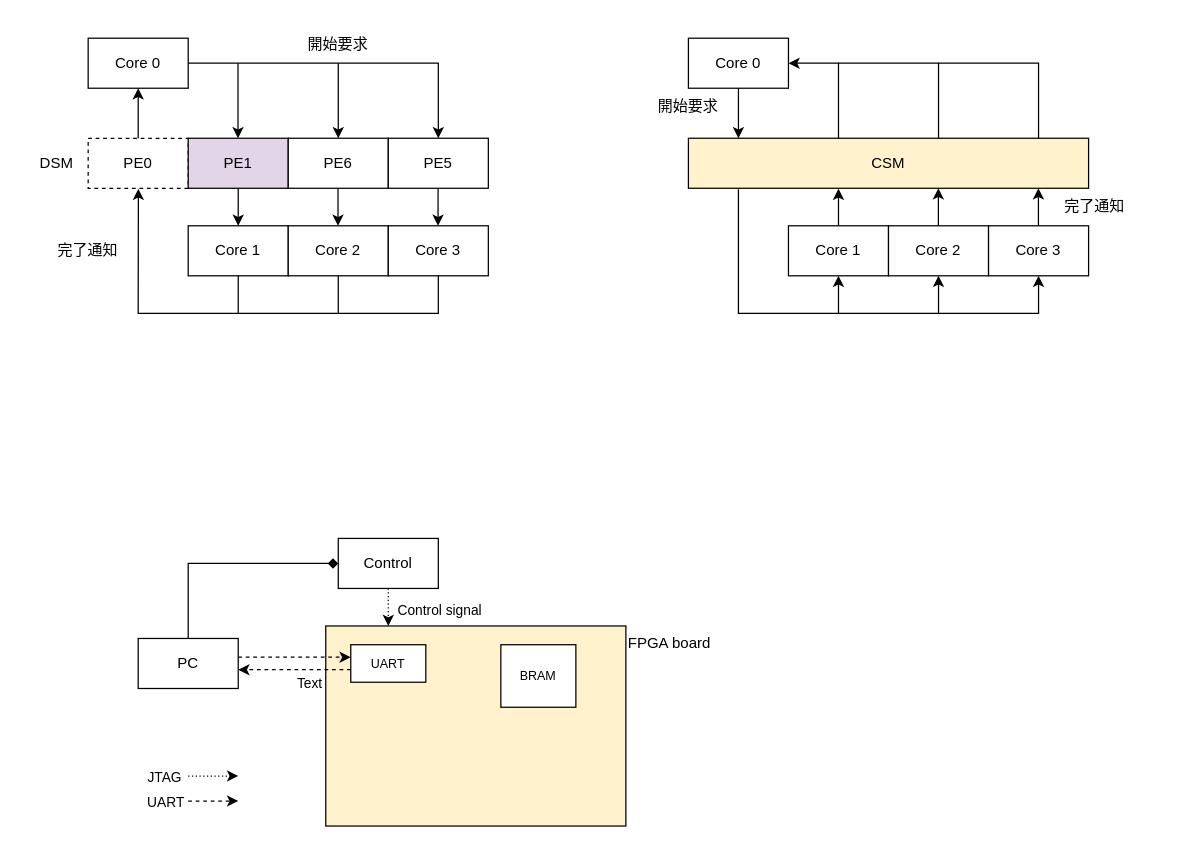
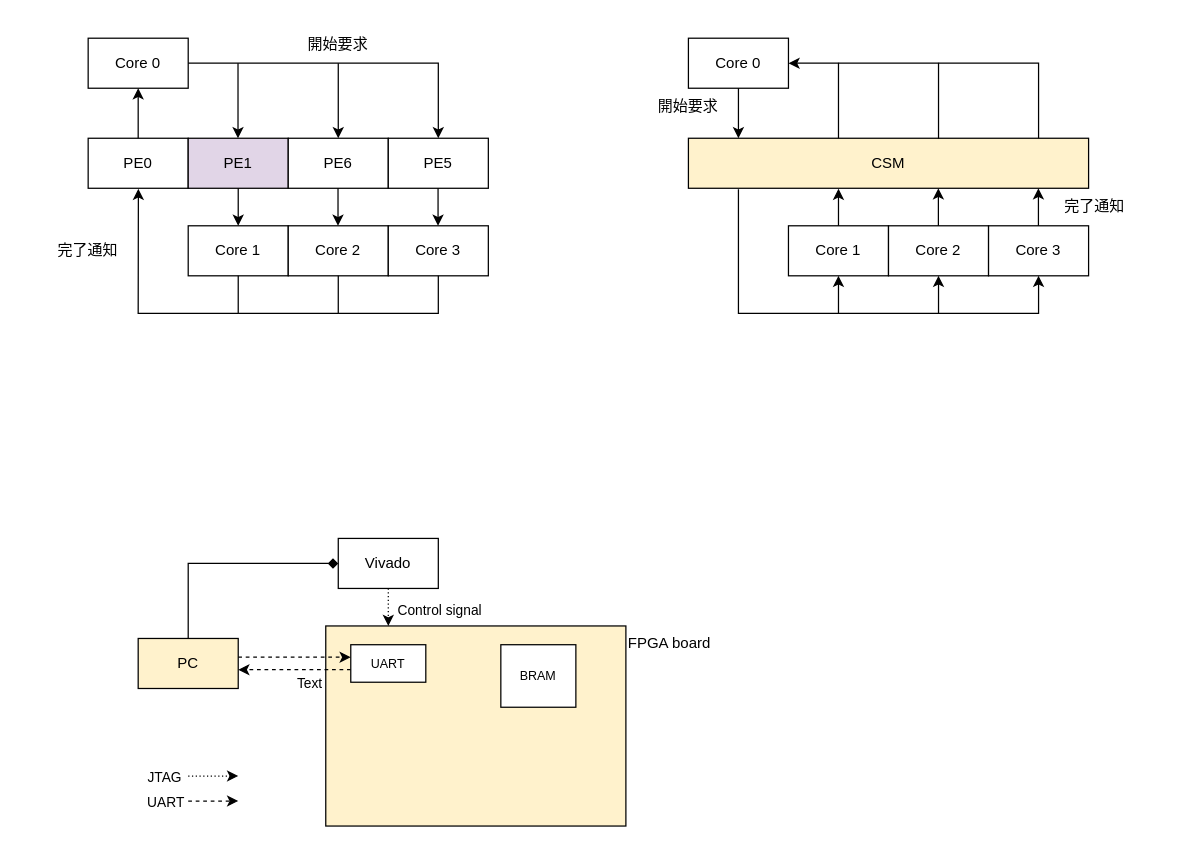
node "DSM": removed
node "PE0": style dashed -> solid
node "Control": label "Control" -> "Vivado"
node "PC": fillcolor #ffffff -> #fff2cc
